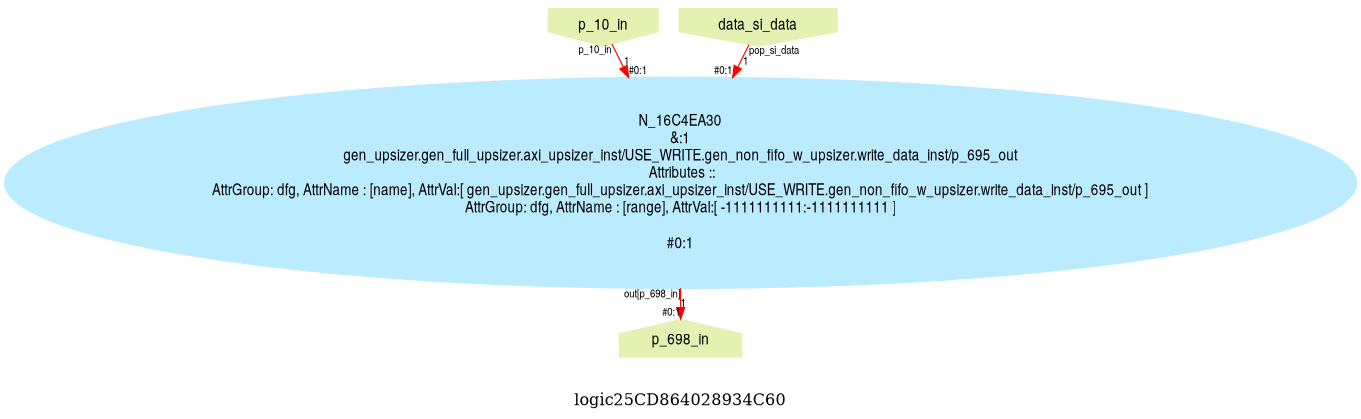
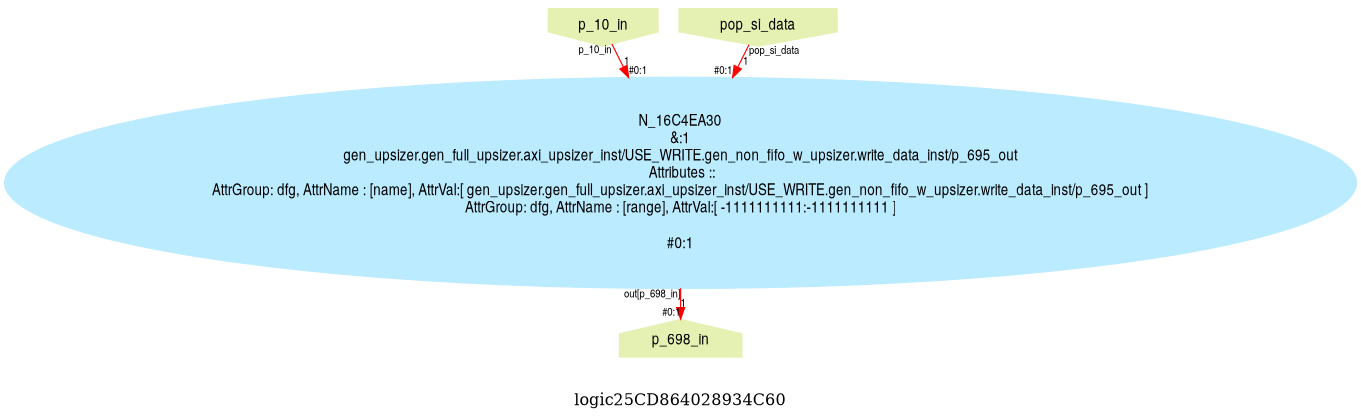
node "data_si_data": label "data_si_data" -> "pop_si_data"
